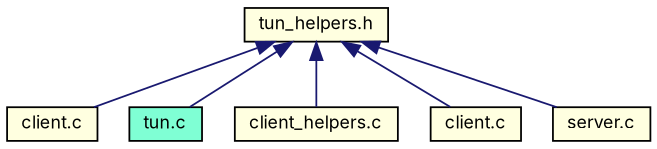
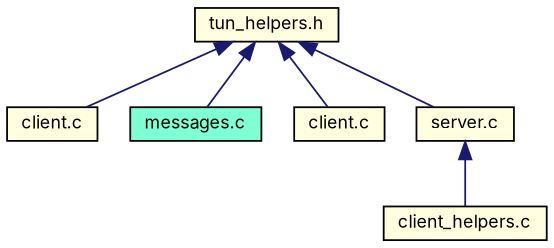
edge "client_helpers.c" -> "tun_helpers.h": now "client_helpers.c" -> "server.c"
node "tun.c": label "tun.c" -> "messages.c"
